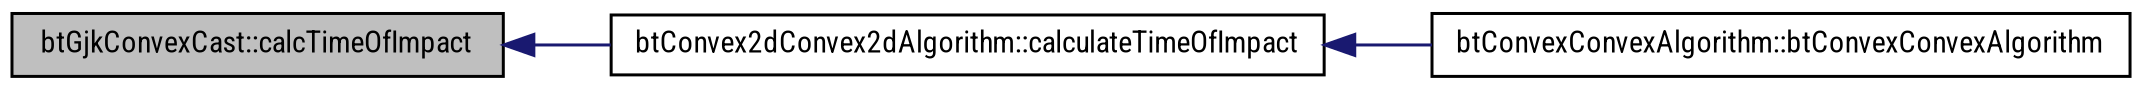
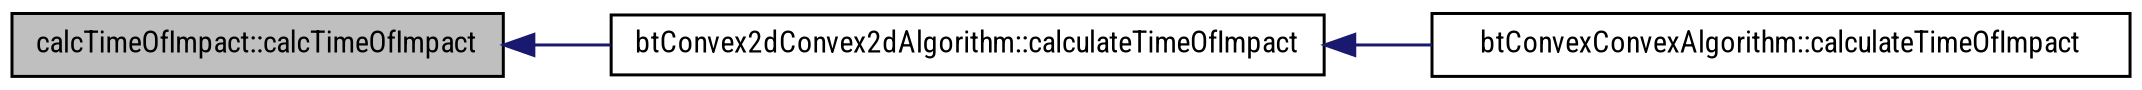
node "btGjkConvexCast::calcTimeOfImpact": label "btGjkConvexCast::calcTimeOfImpact" -> "calcTimeOfImpact::calcTimeOfImpact"
node "btConvexConvexAlgorithm::btConvexConvexAlgorithm": label "btConvexConvexAlgorithm::btConvexConvexAlgorithm" -> "btConvexConvexAlgorithm::calculateTimeOfImpact"
